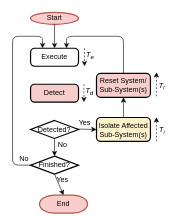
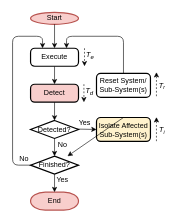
edge "Execute" -> "Detect": added
node "Reset System/ Sub-System(s)": fillcolor #f8cecc -> #ffffff
edge "Isolate Affected Sub-System(s)" -> "Reset System/ Sub-System(s)": now "Isolate Affected Sub-System(s)" -> "Finished?"
edge "Detect" -> "Detected?": added
node "End": moved (63, 204) -> (54, 201)
